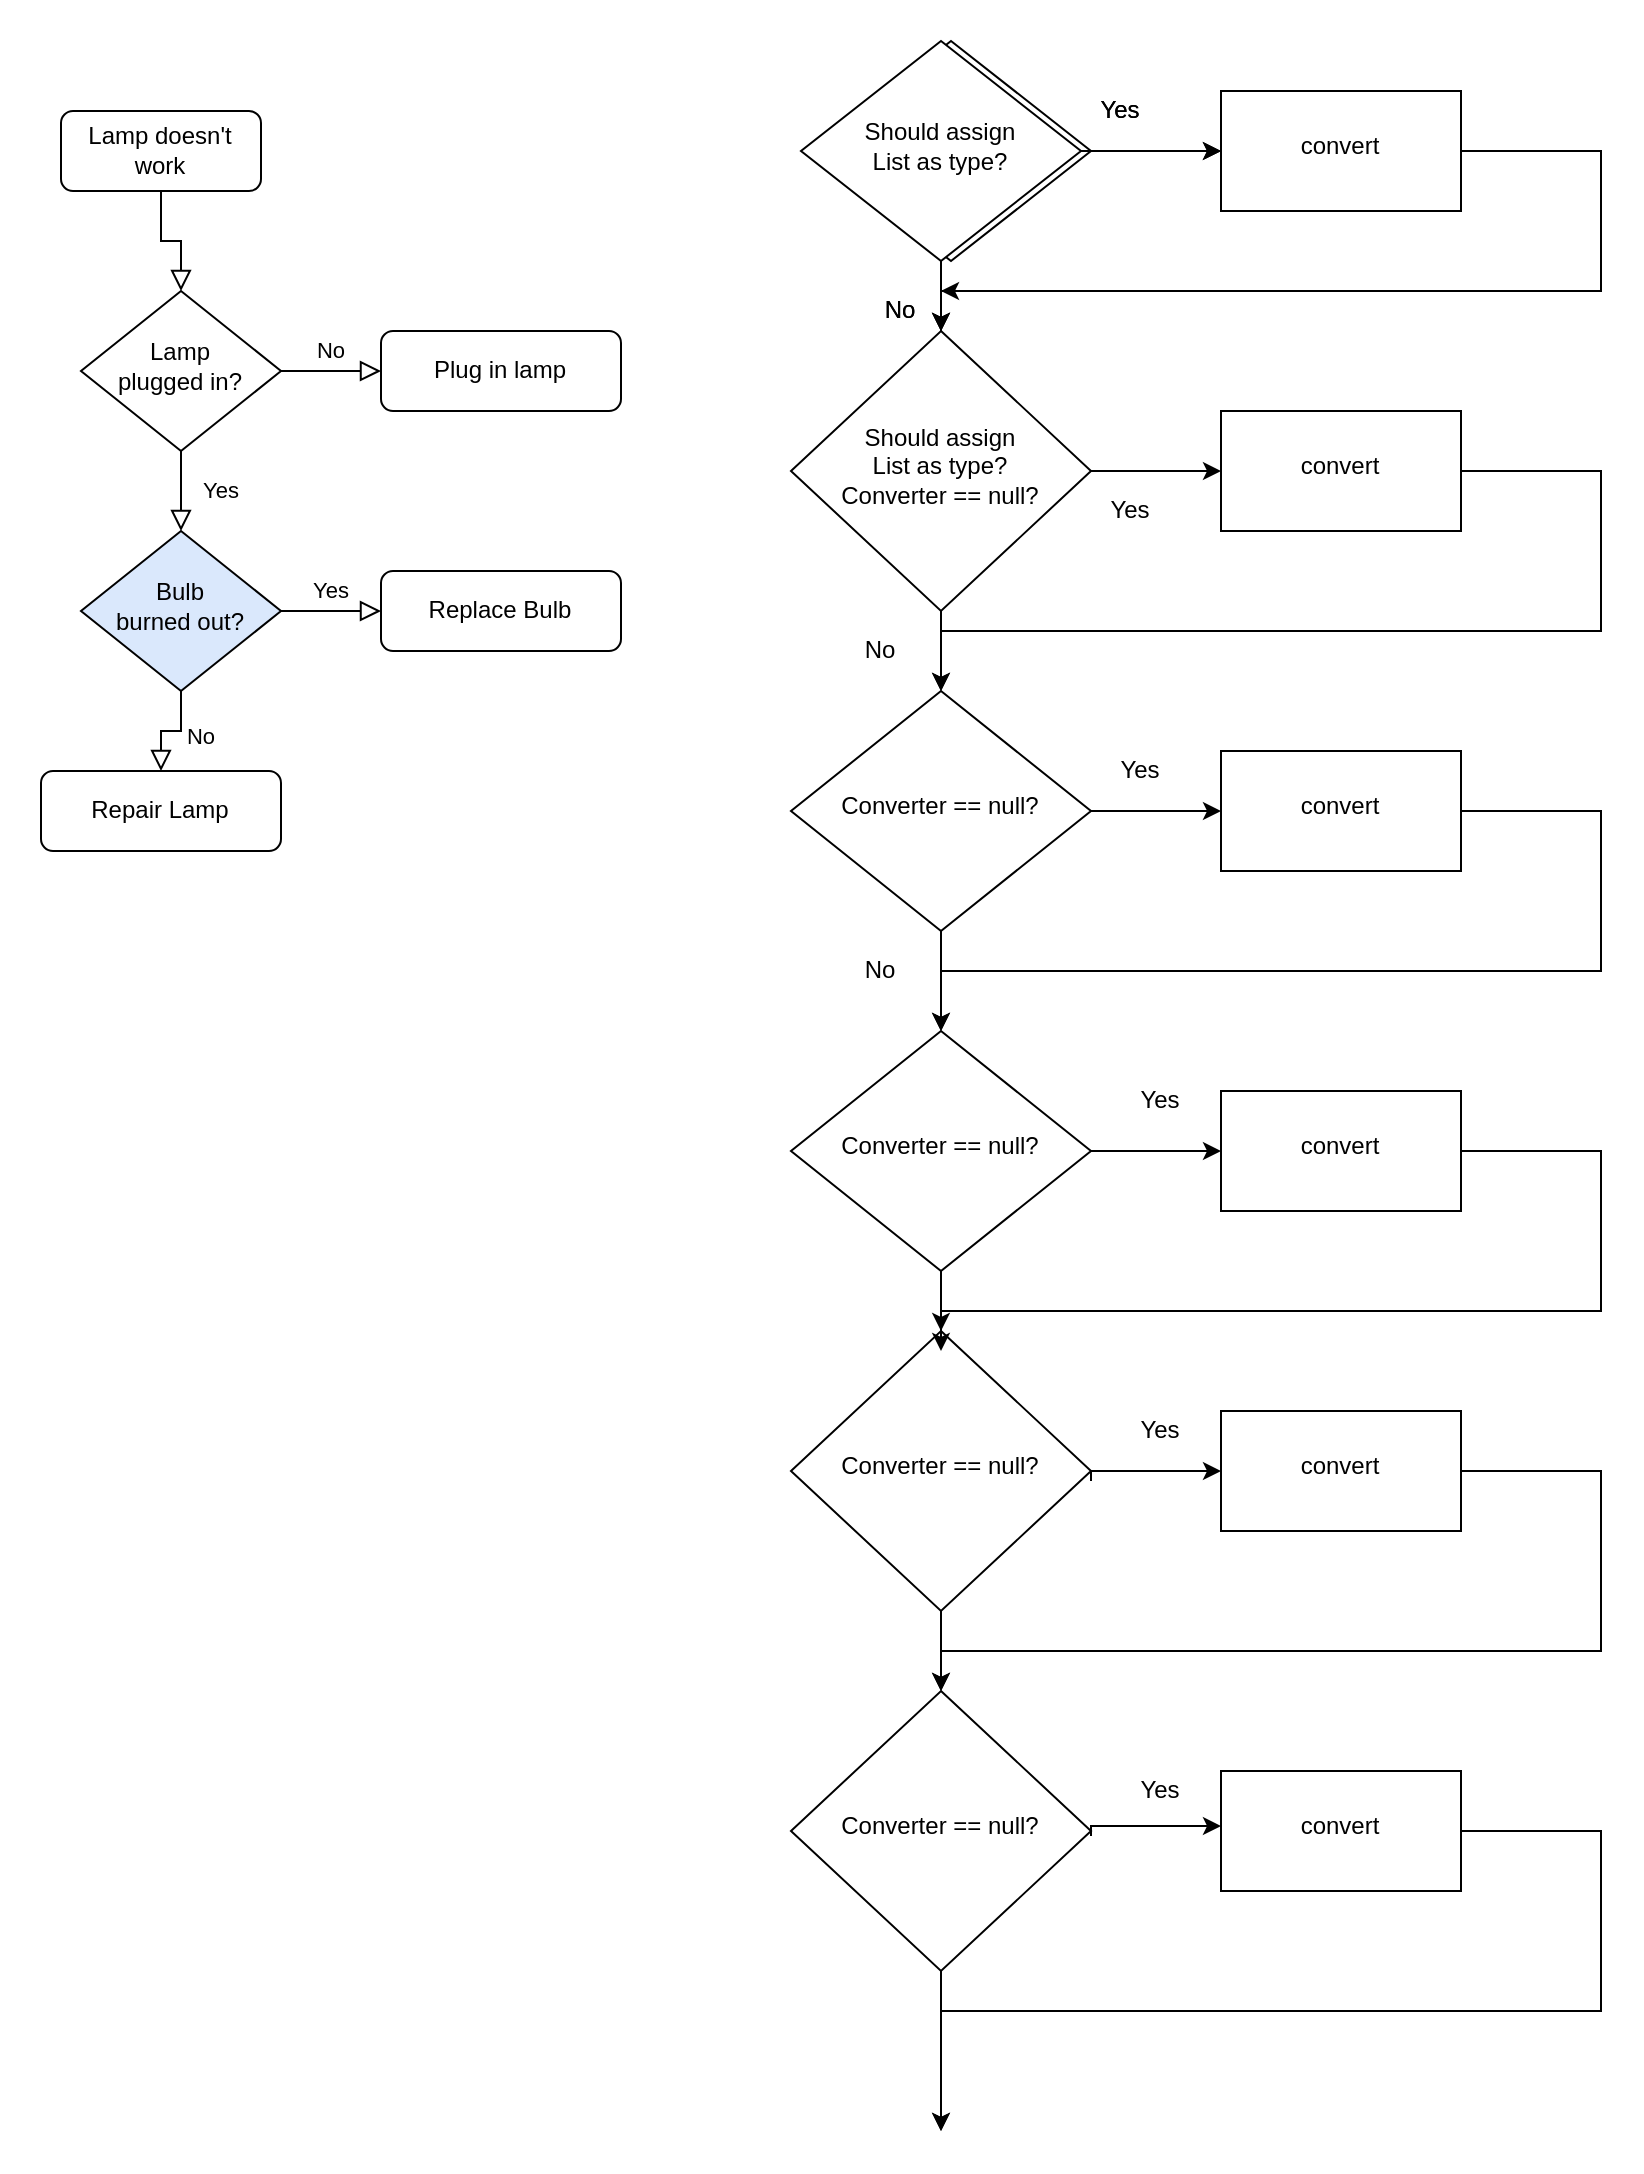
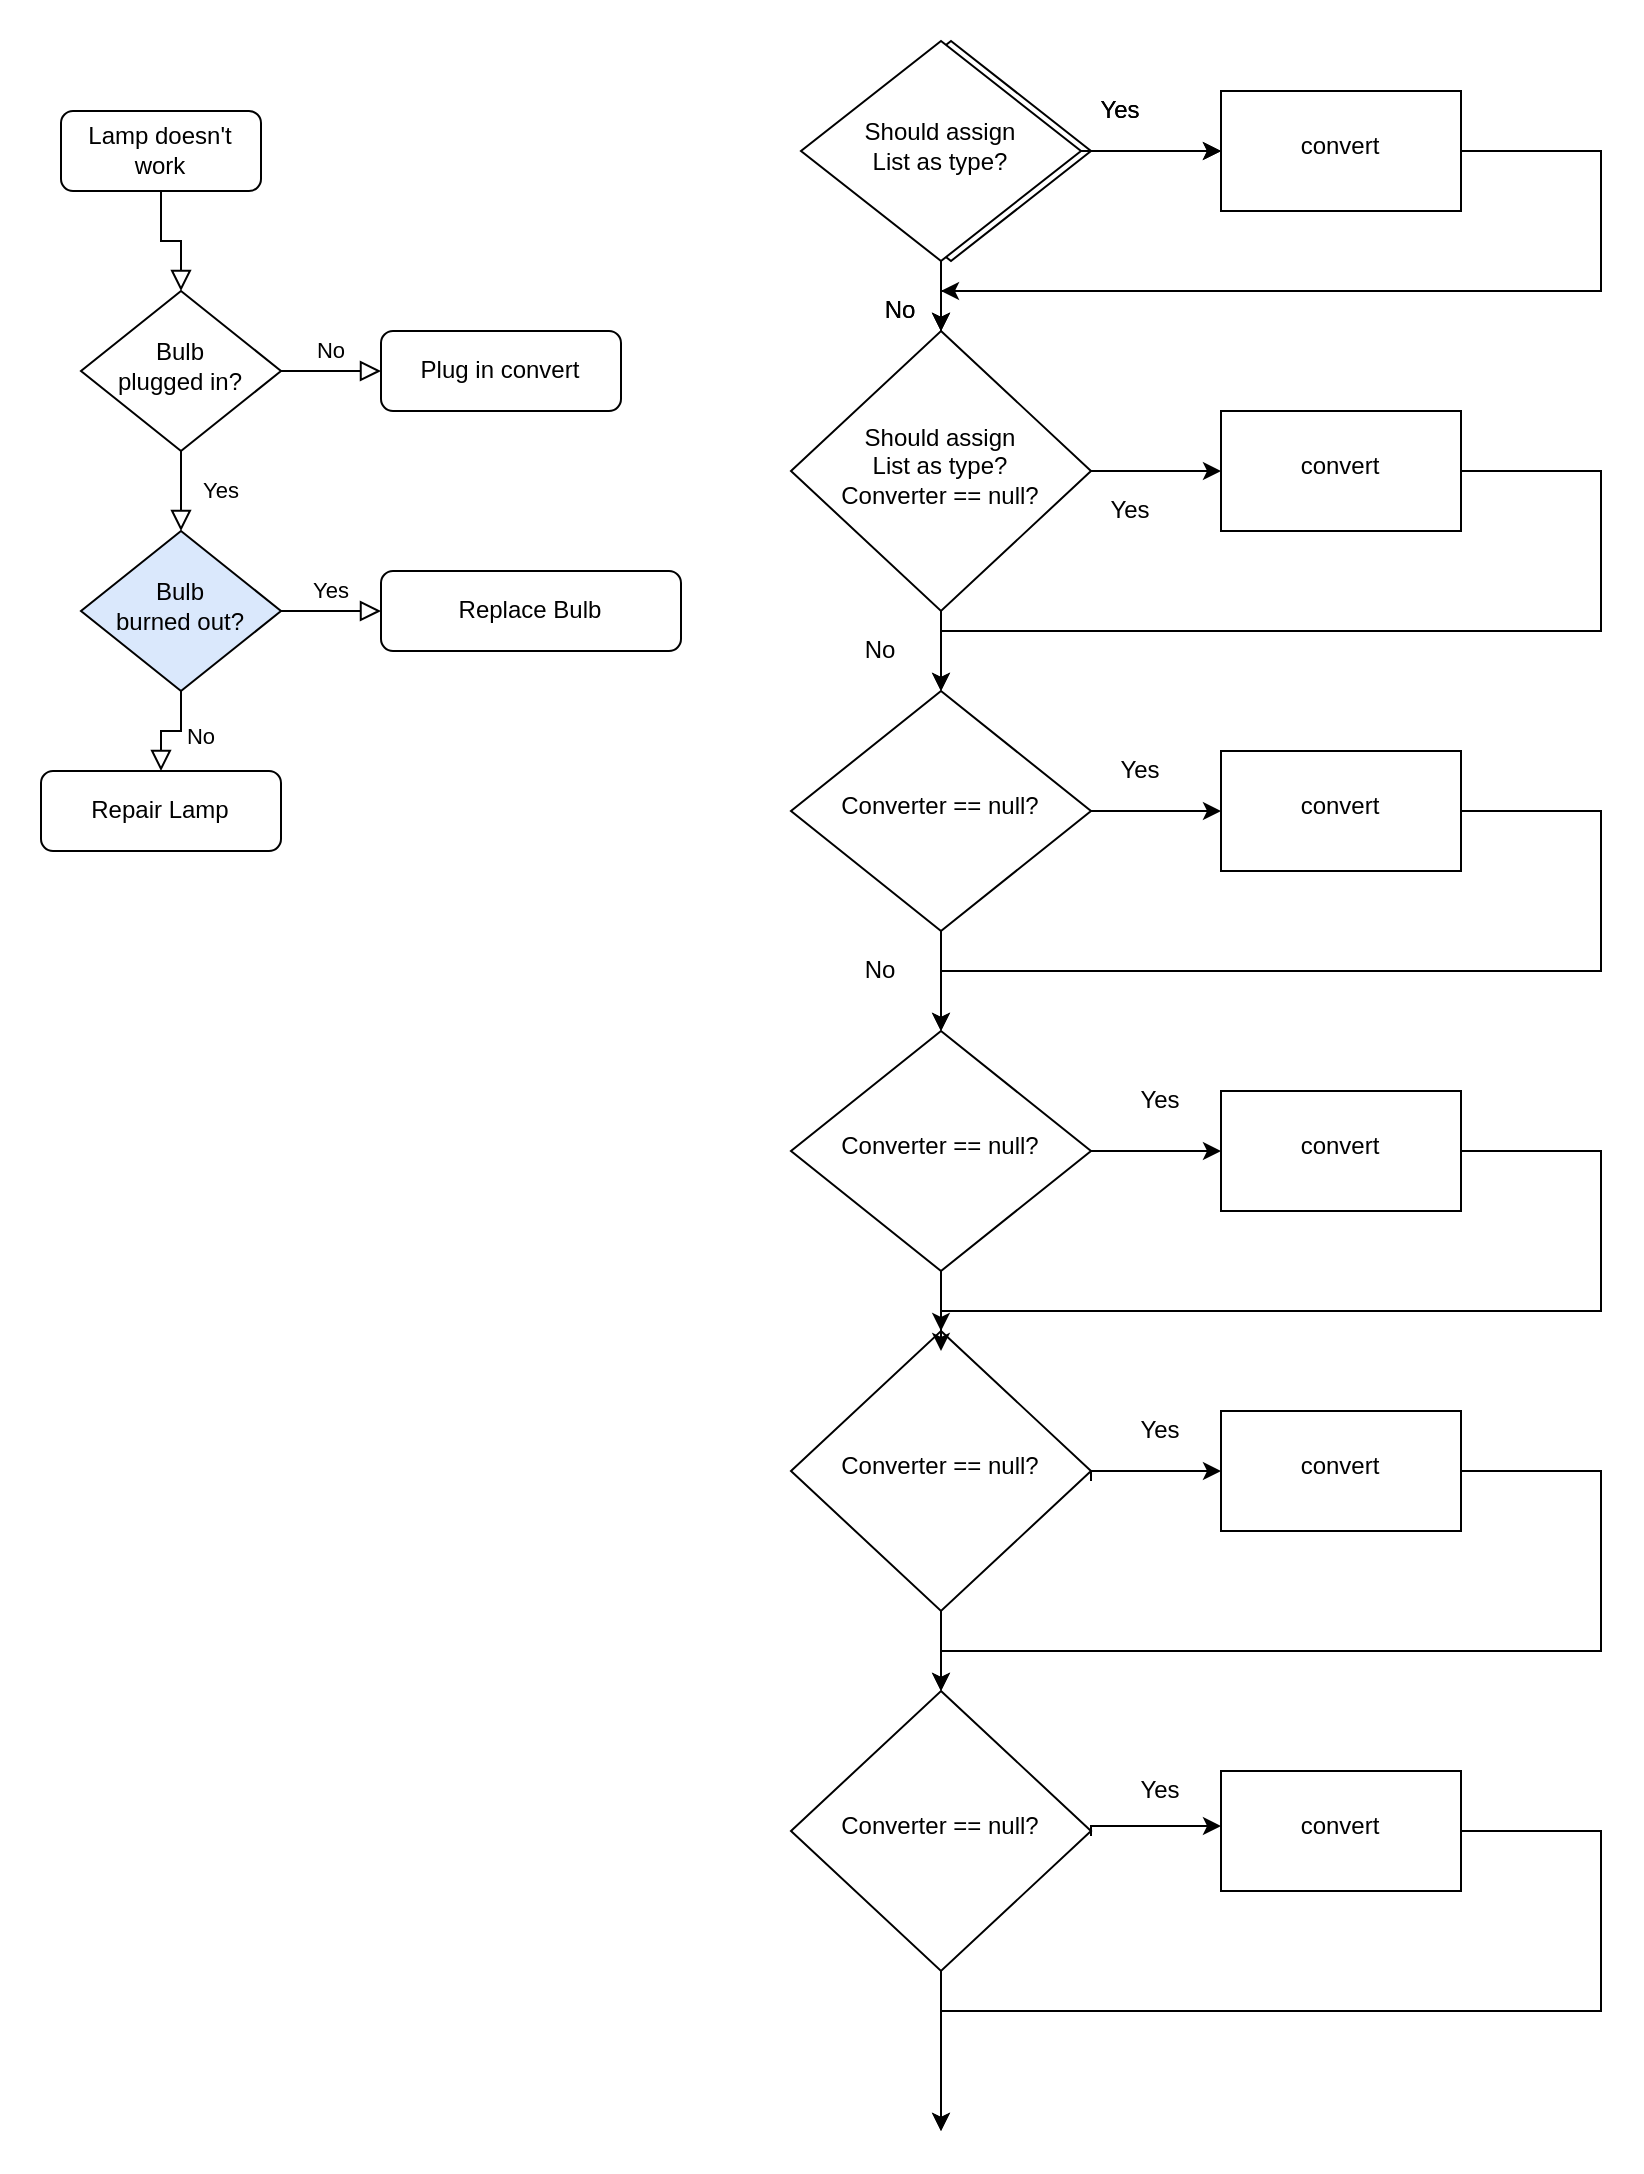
node "Lamp plugged in?": label "Lamp plugged in?" -> "Bulb plugged in?"
node "Plug in lamp": label "Plug in lamp" -> "Plug in convert"
node "Replace Bulb": size 240x80 -> 300x80
